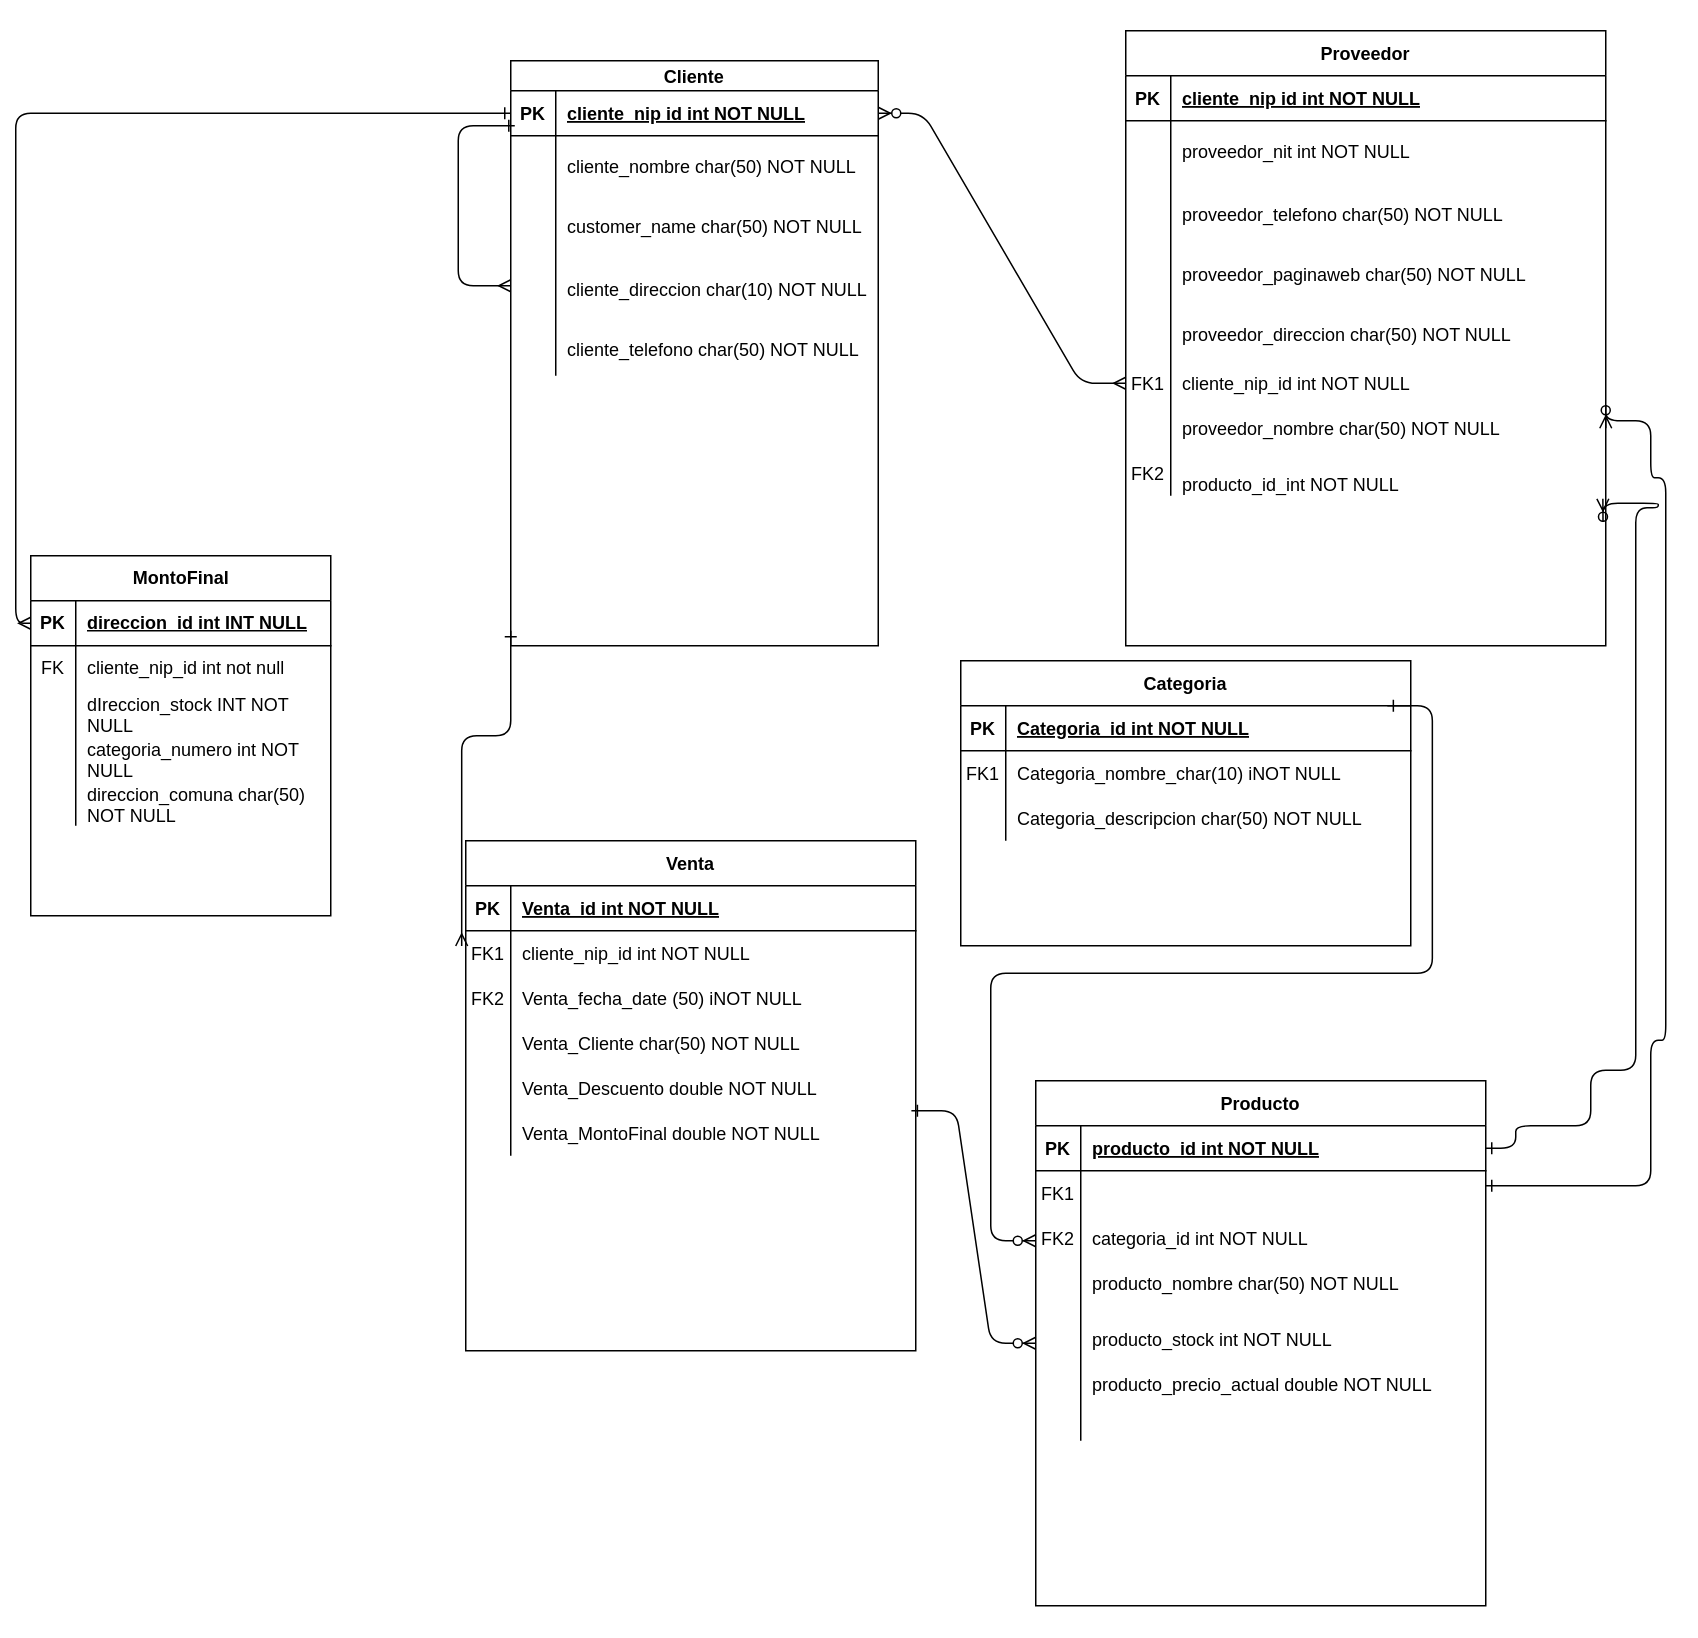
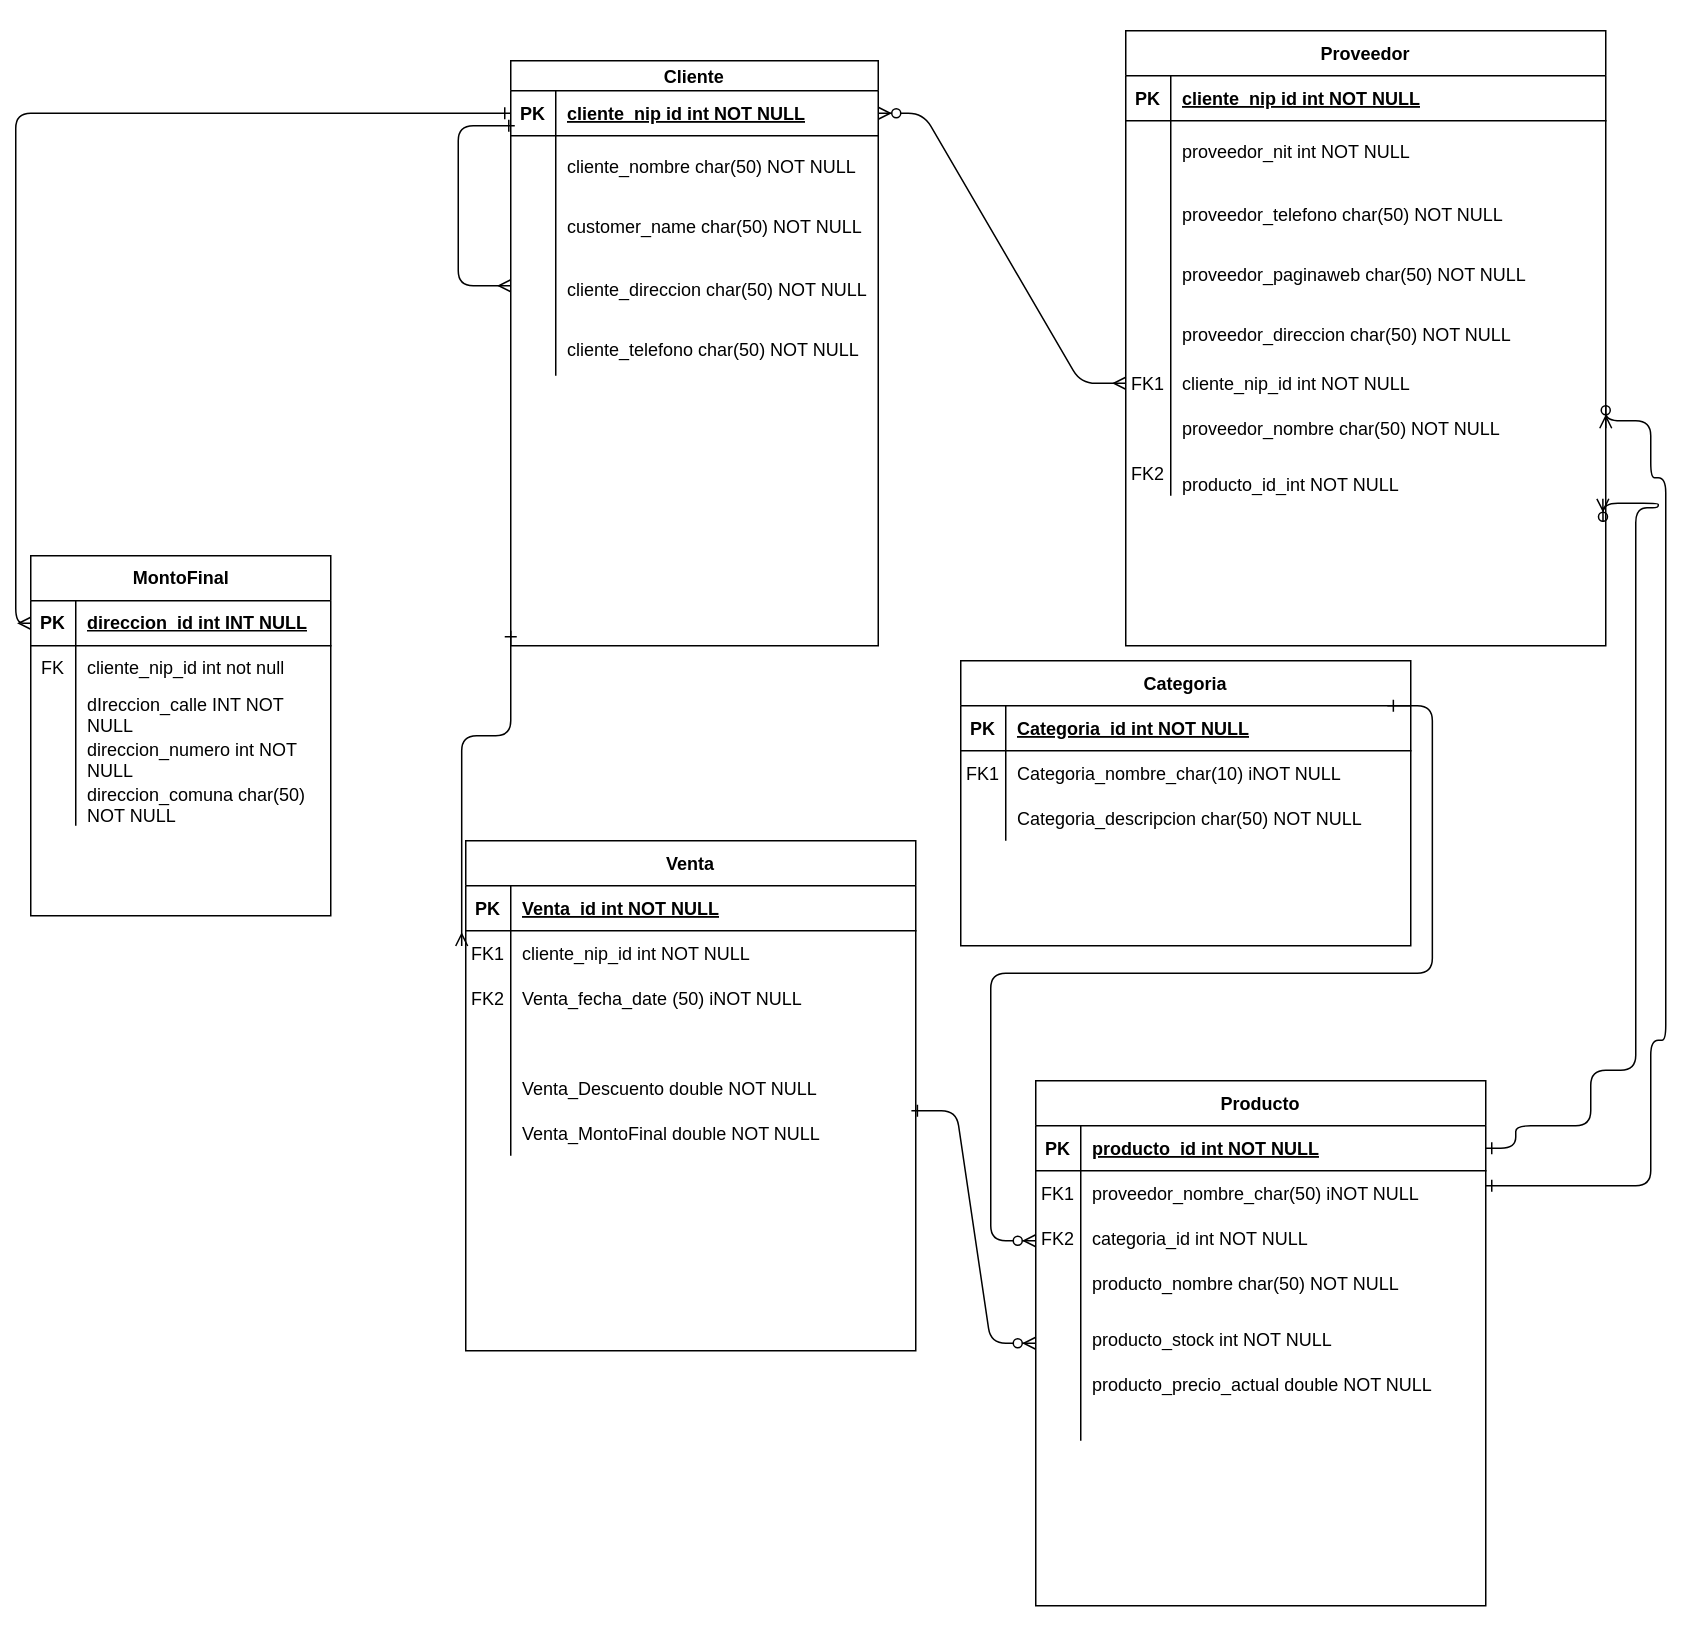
node "cliente_direccion char(10) NOT NULL": label "cliente_direccion char(10) NOT NULL" -> "cliente_direccion char(50) NOT NULL"
node "dIreccion_stock INT NOT NULL": label "dIreccion_stock INT NOT NULL" -> "dIreccion_calle INT NOT NULL"
node "categoria_numero int NOT NULL": label "categoria_numero int NOT NULL" -> "direccion_numero int NOT NULL"
node "Venta_Cliente char(50) NOT NULL": removed
node "proveedor_nombre_char(50) iNOT NULL": added
